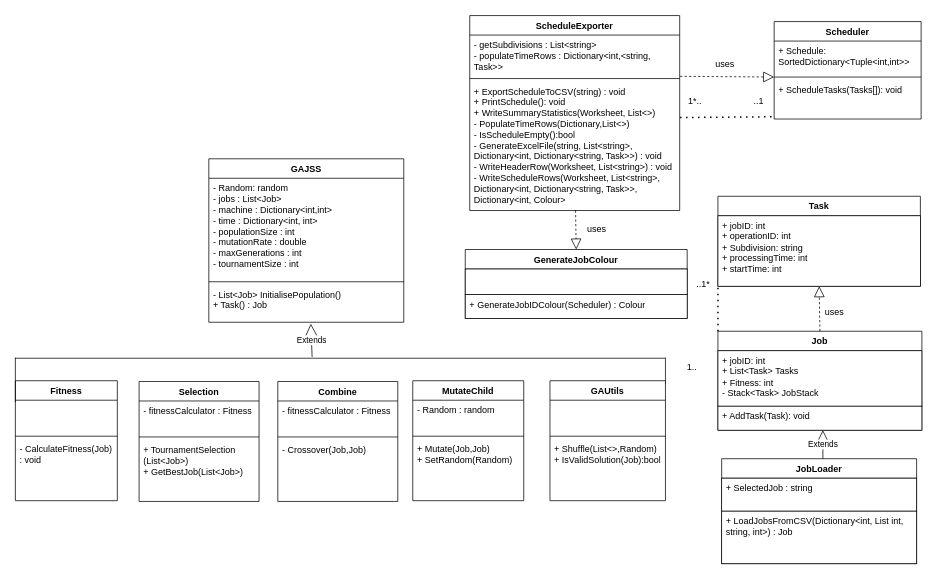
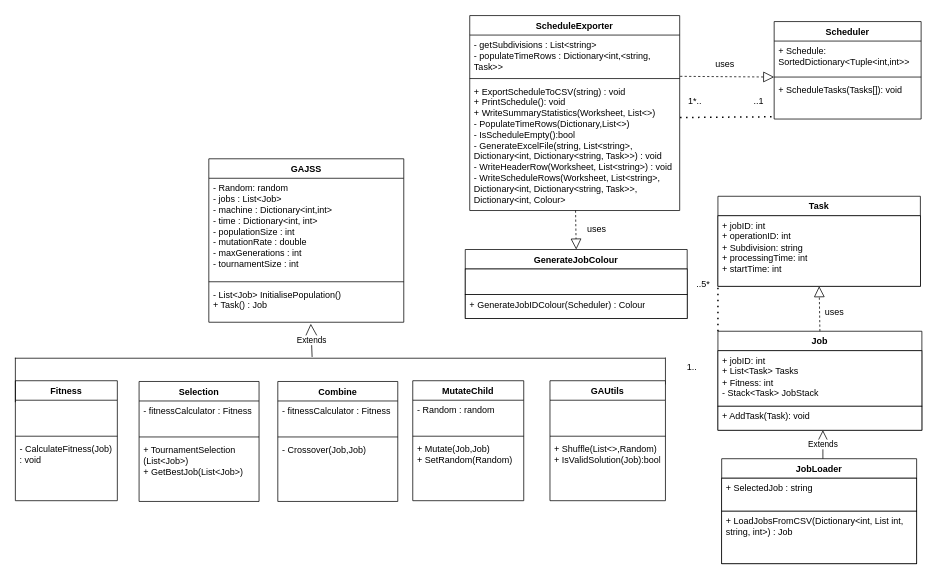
node "..1*": label "..1*" -> "..5*"
